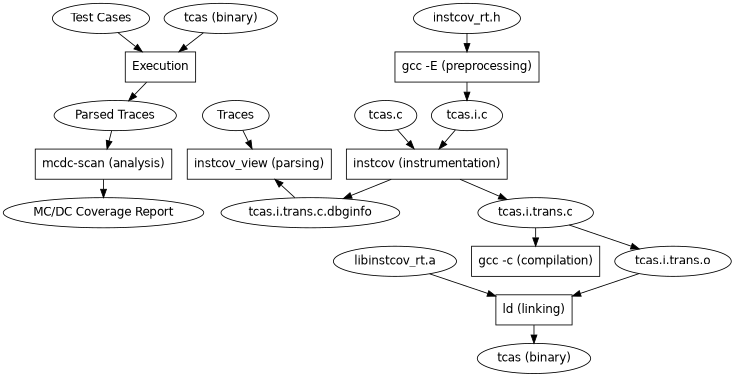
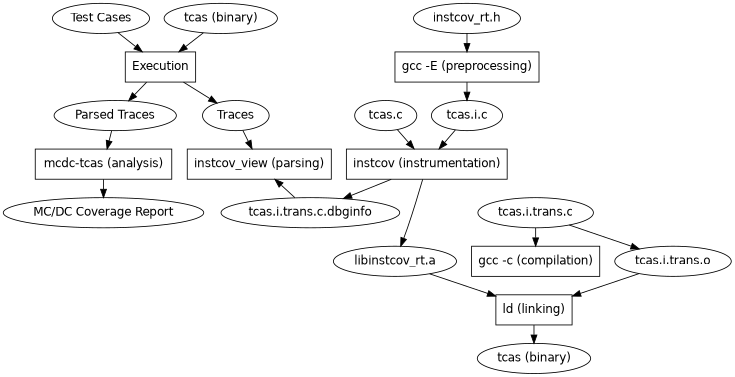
edge "Execution" -> "Traces": added
node "mcdc-scan (analysis)": label "mcdc-scan (analysis)" -> "mcdc-tcas (analysis)"
edge "instcov (instrumentation)" -> "tcas.i.trans.c": now "instcov (instrumentation)" -> "libinstcov_rt.a"
